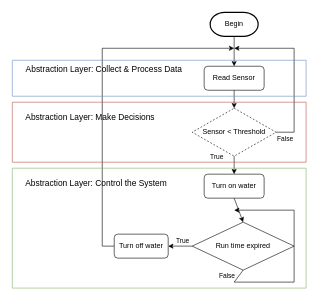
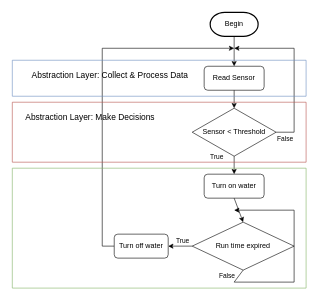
node "Abstraction Layer: Collect & Process Data": moved (105, 69) -> (111, 75)
node "Sensor < Threshold": style dashed -> solid
node "Abstraction Layer: Control the System": removed
